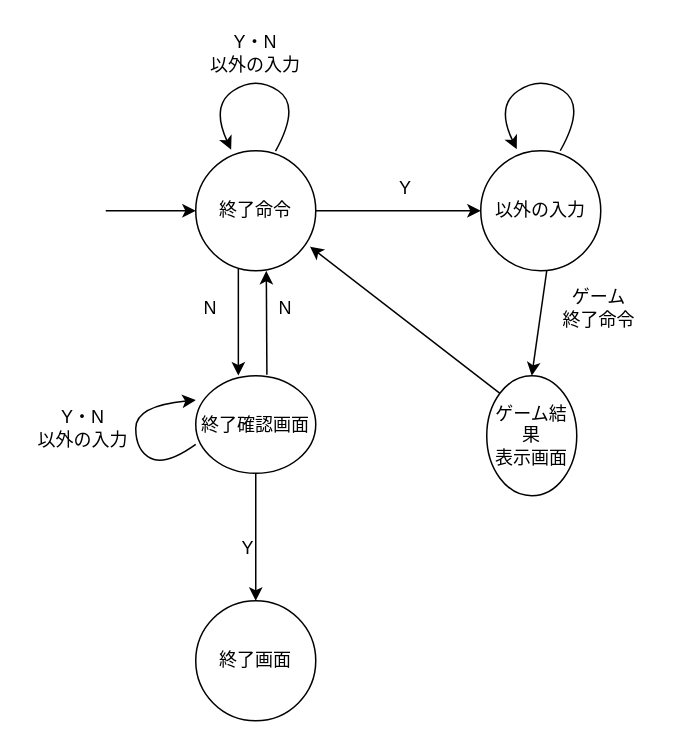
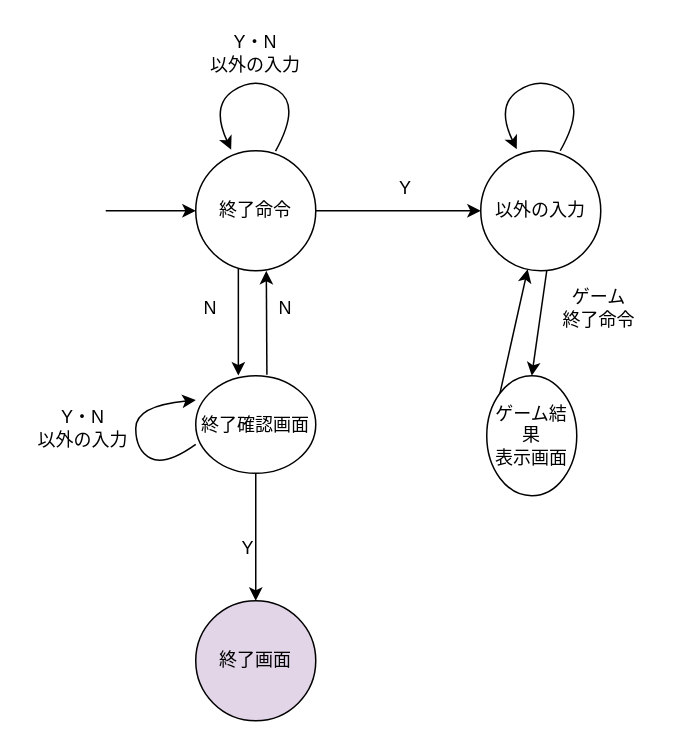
edge "ゲーム結果 表示画面" -> "終了命令": now "ゲーム結果 表示画面" -> "以外の入力"
node "終了画面": fillcolor #ffffff -> #e1d5e7
